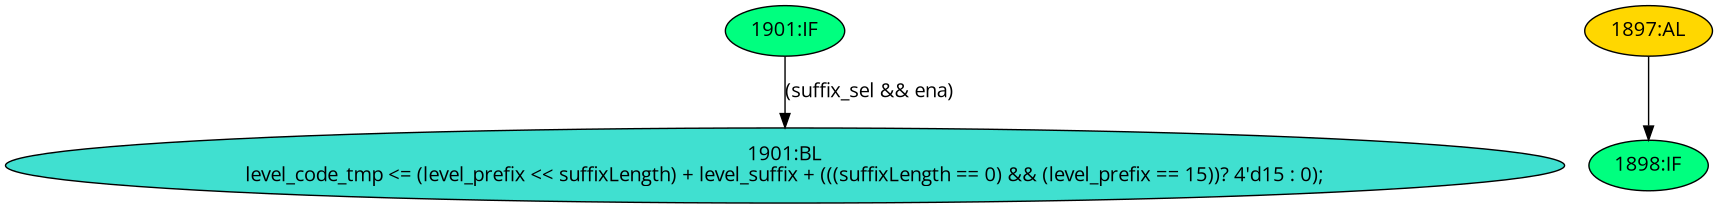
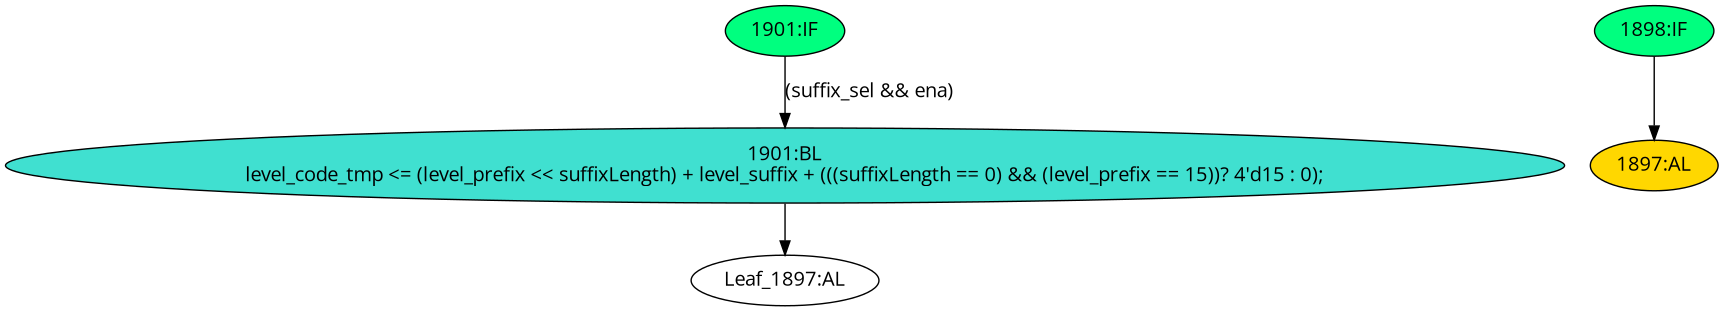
edge "1897:AL" -> "1898:IF": reversed
node "Leaf_1897:AL": added
